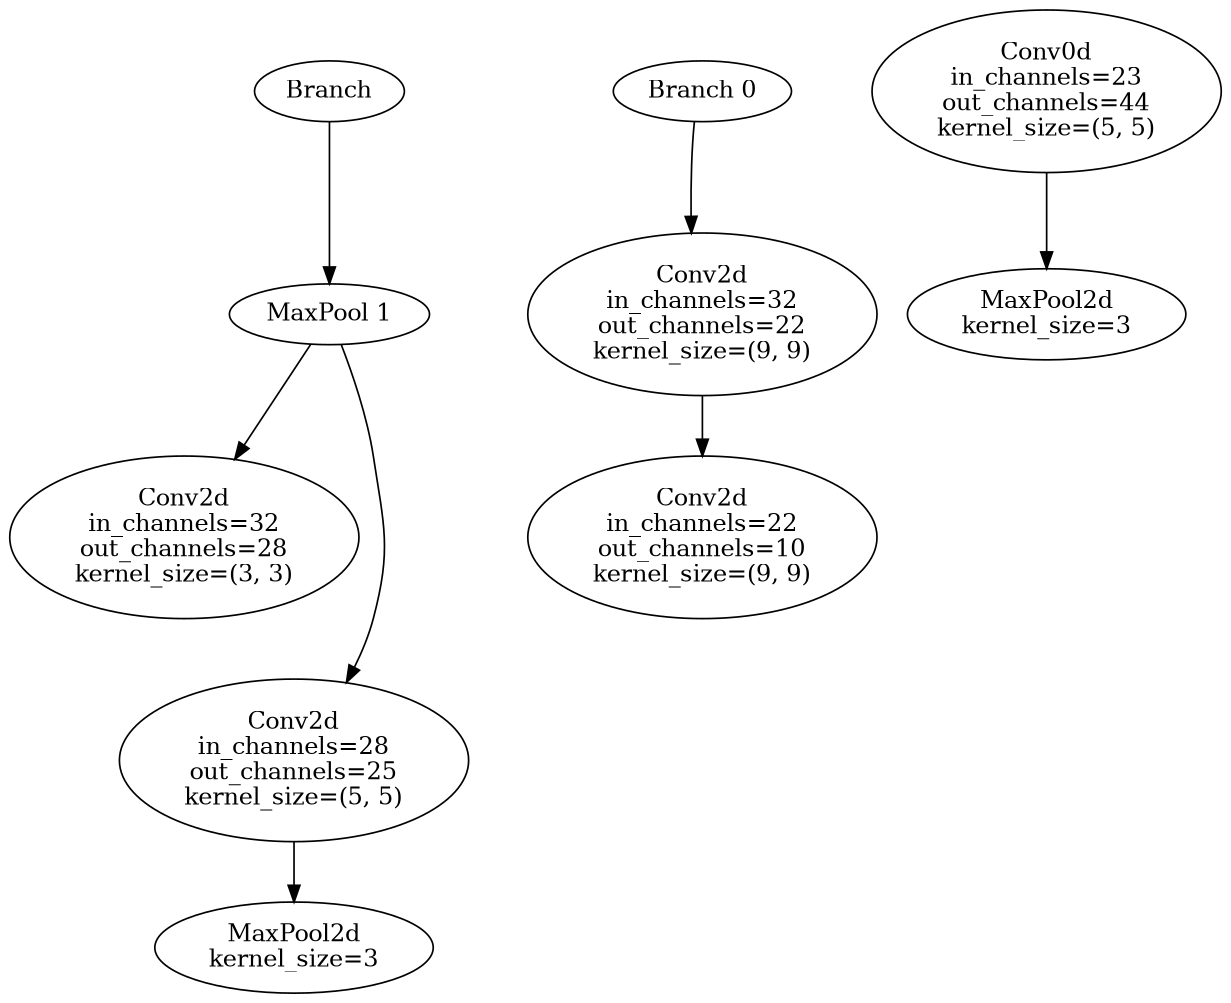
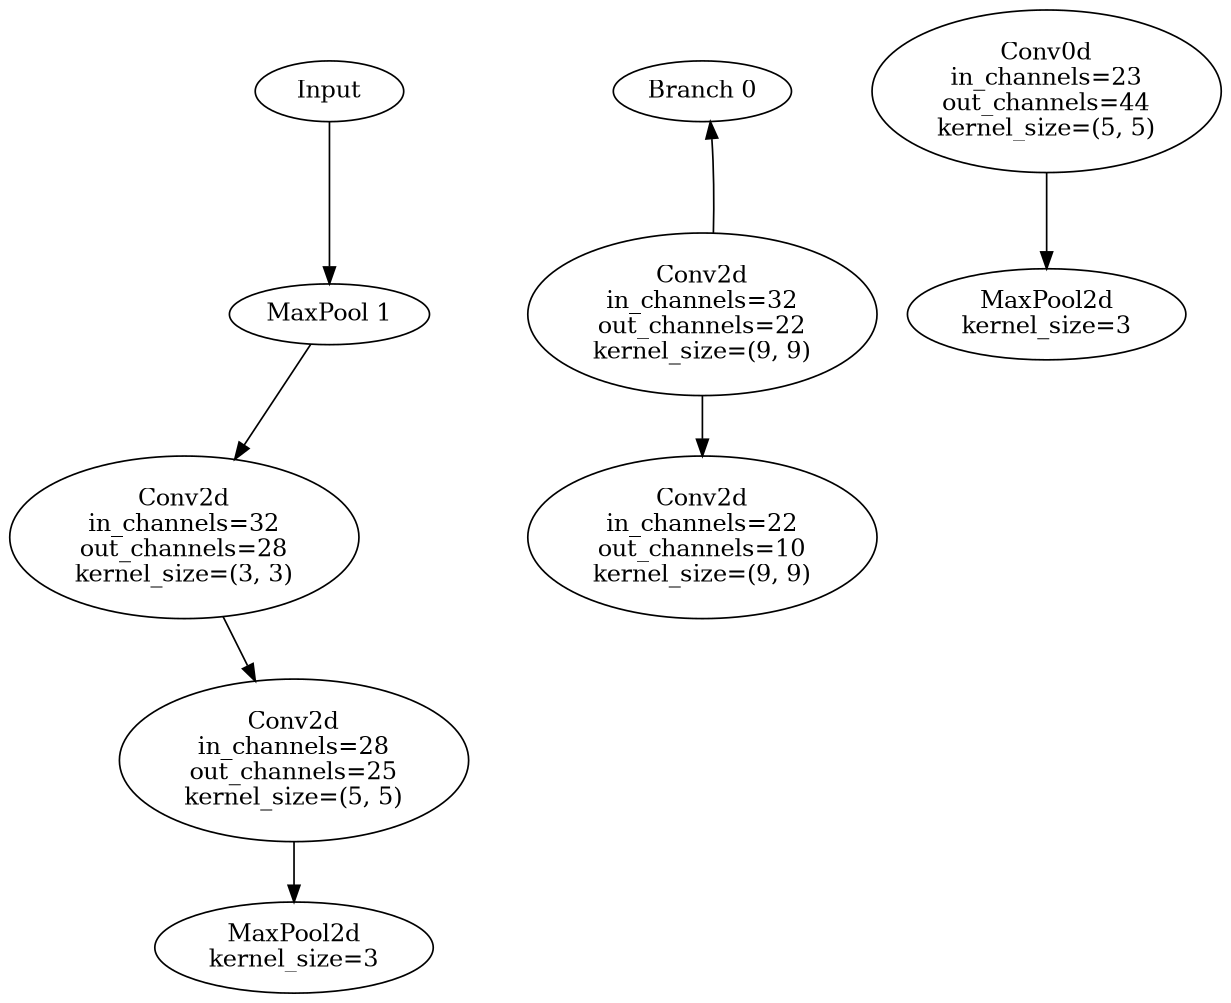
node "Branch": label "Branch" -> "Input"
edge "Branch 0" -> "Conv2d in_channels=32 out_channels=22 kernel_size=(9, 9)": reversed
edge "MaxPool 1" -> "Conv2d in_channels=28 out_channels=25 kernel_size=(5, 5)": now "Conv2d in_channels=32 out_channels=28 kernel_size=(3, 3)" -> "Conv2d in_channels=28 out_channels=25 kernel_size=(5, 5)"
